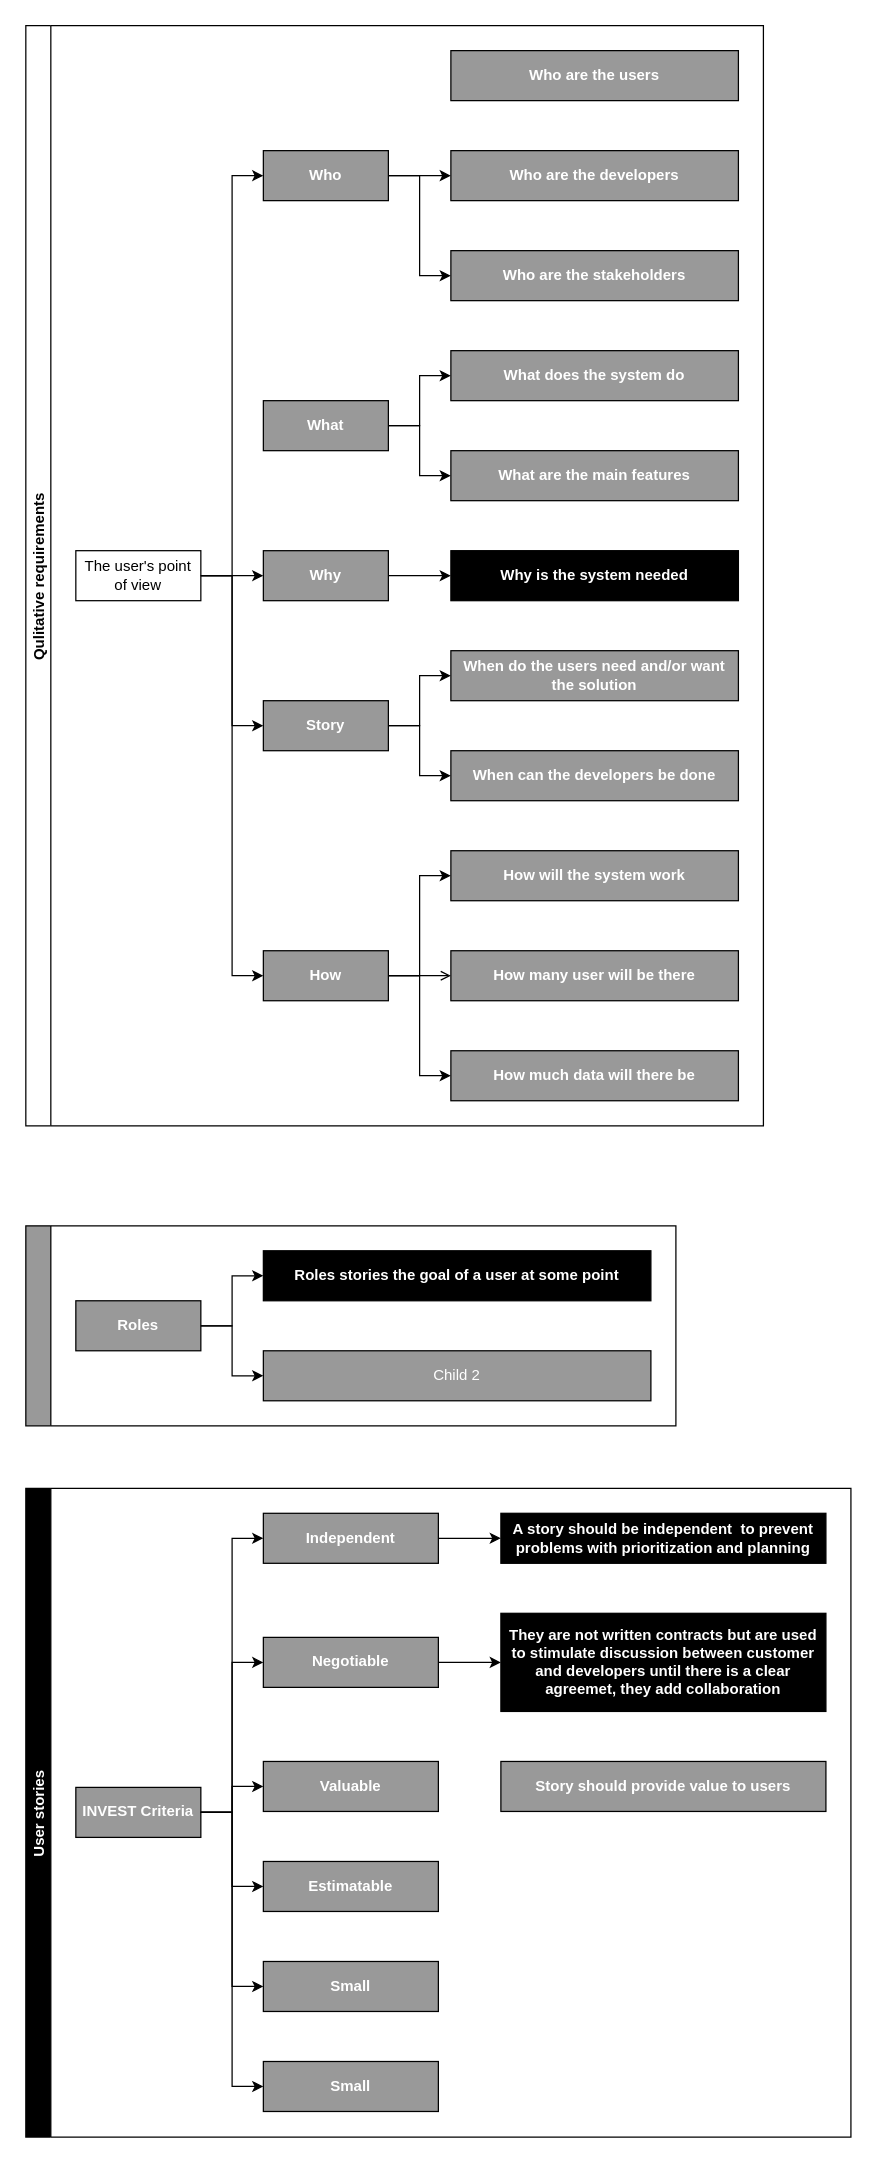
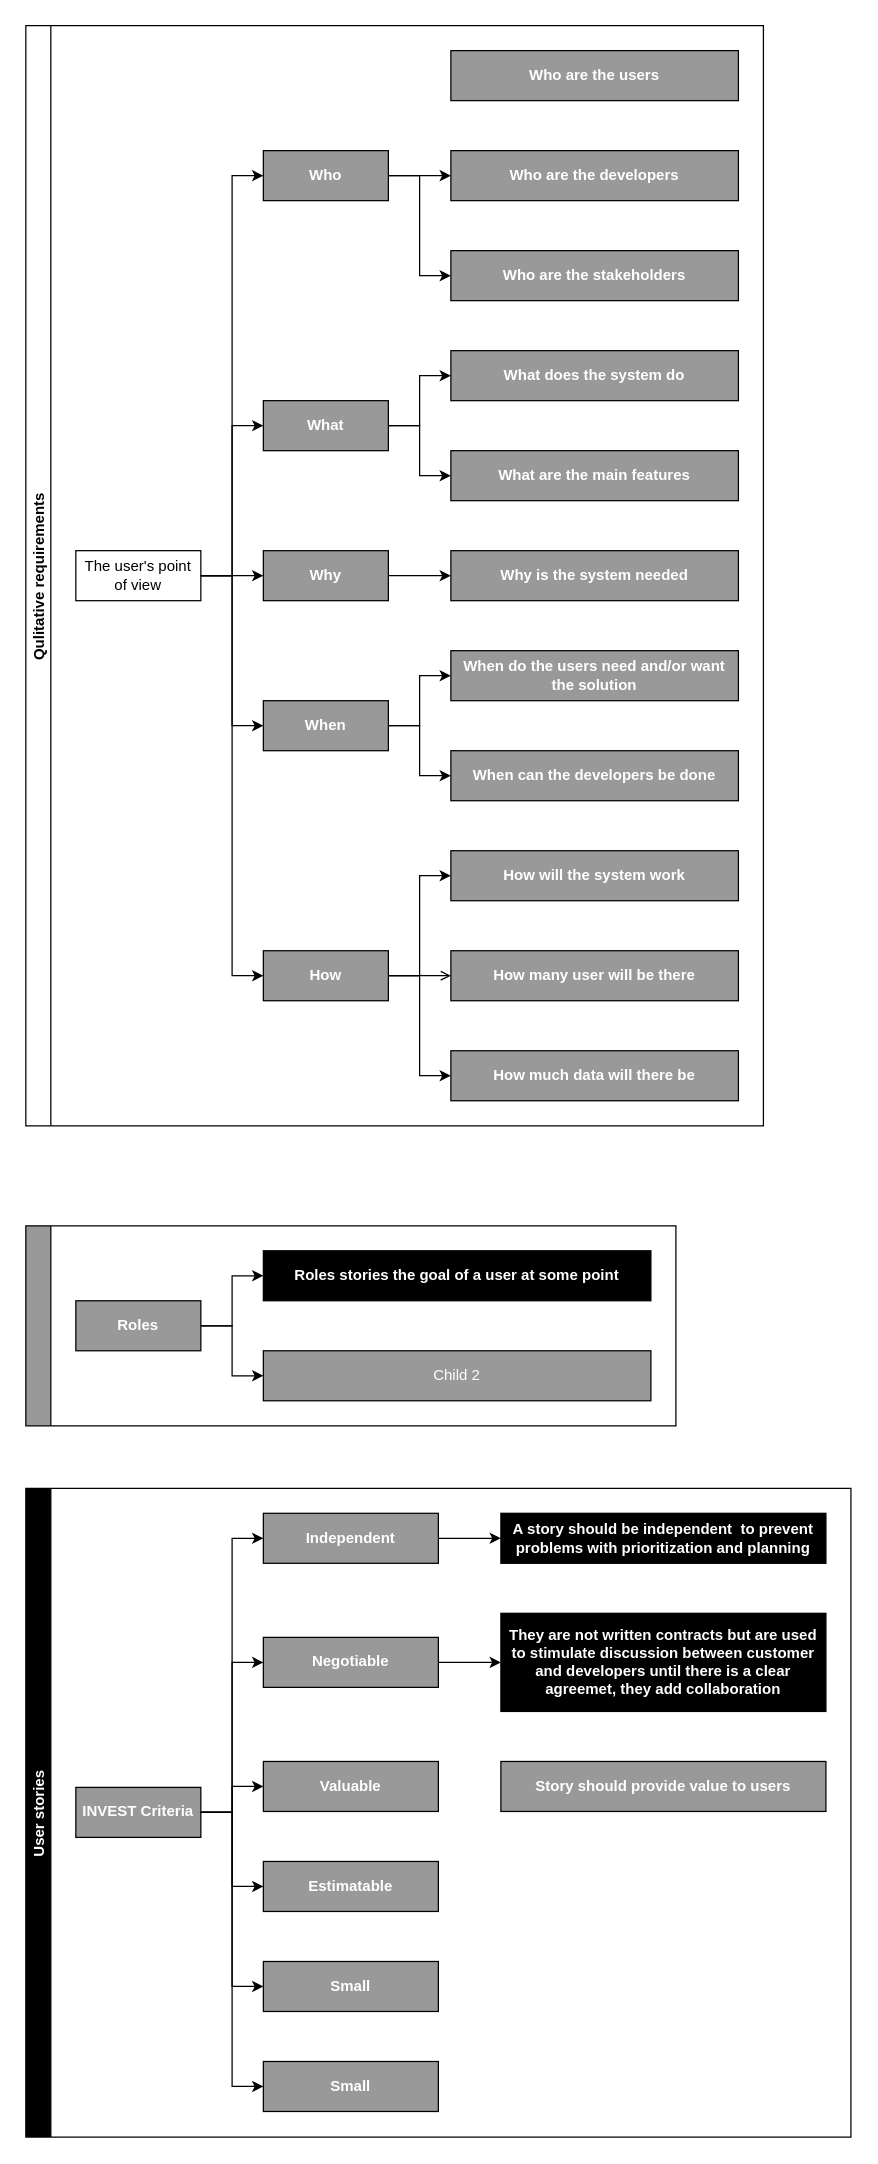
edge "The user's point of view" -> "What": added
node "Why is the system needed": fillcolor #000000 -> #999999
node "Story": label "Story" -> "When"
